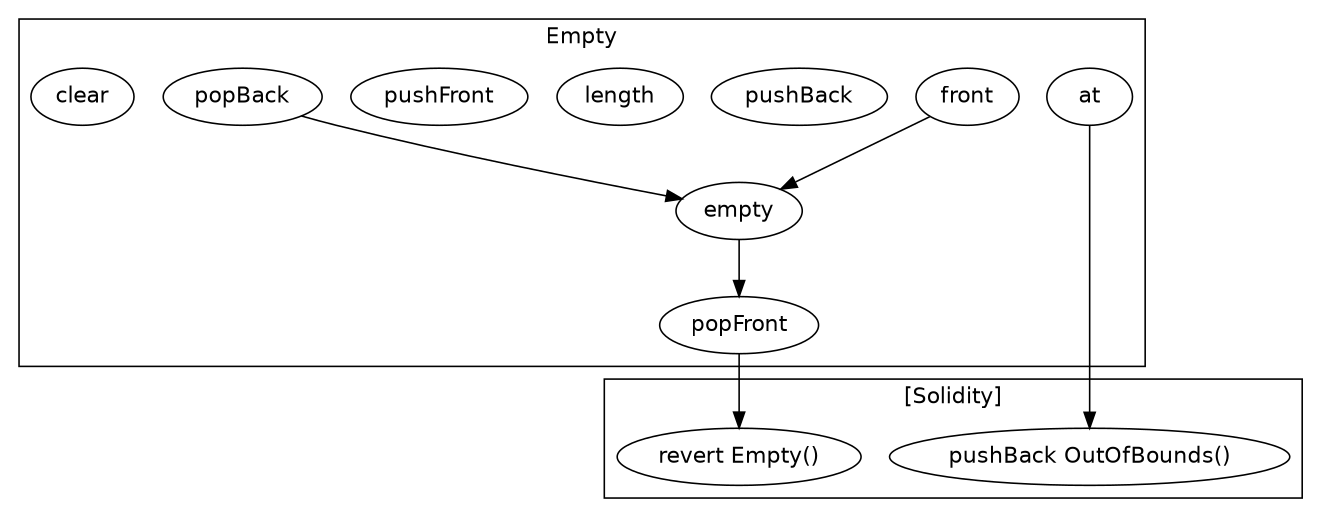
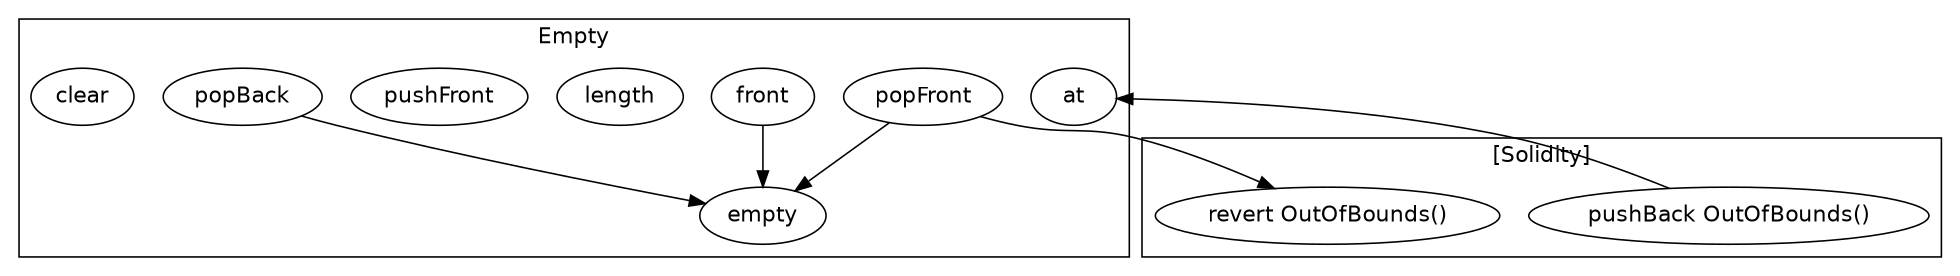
node "pushBack": removed
edge "empty" -> "popFront": reversed
edge "at" -> "pushBack OutOfBounds()": reversed
node "revert Empty()": label "revert Empty()" -> "revert OutOfBounds()"
